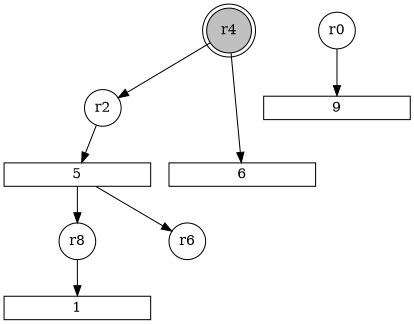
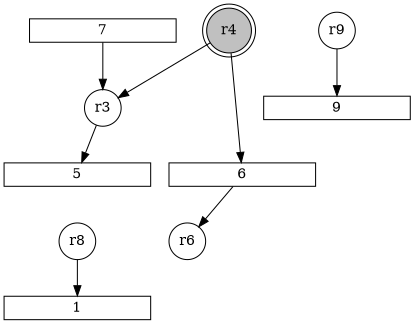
node "7": added
node "r0": label "r0" -> "r9"
node "r2": label "r2" -> "r3"
edge "5" -> "r8": removed
edge "5" -> "r6": now "6" -> "r6"
